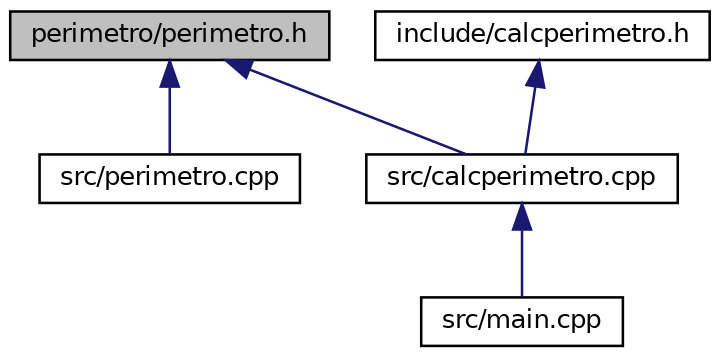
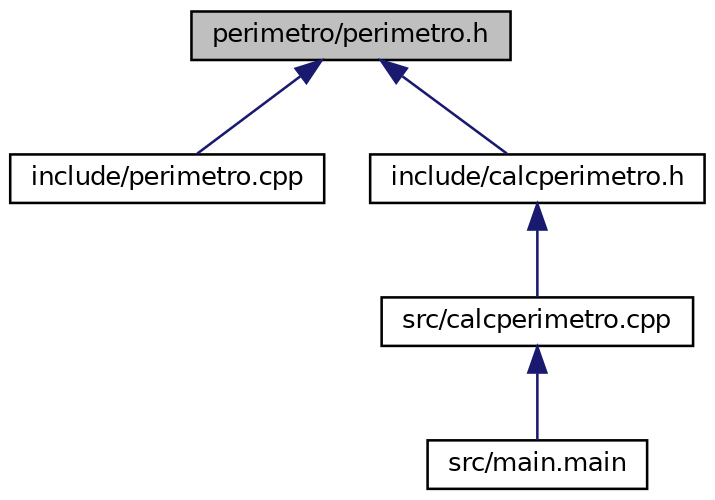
edge "src/calcperimetro.cpp" -> "perimetro/perimetro.h": now "include/calcperimetro.h" -> "perimetro/perimetro.h"
node "src/perimetro.cpp": label "src/perimetro.cpp" -> "include/perimetro.cpp"
node "src/main.cpp": label "src/main.cpp" -> "src/main.main"
